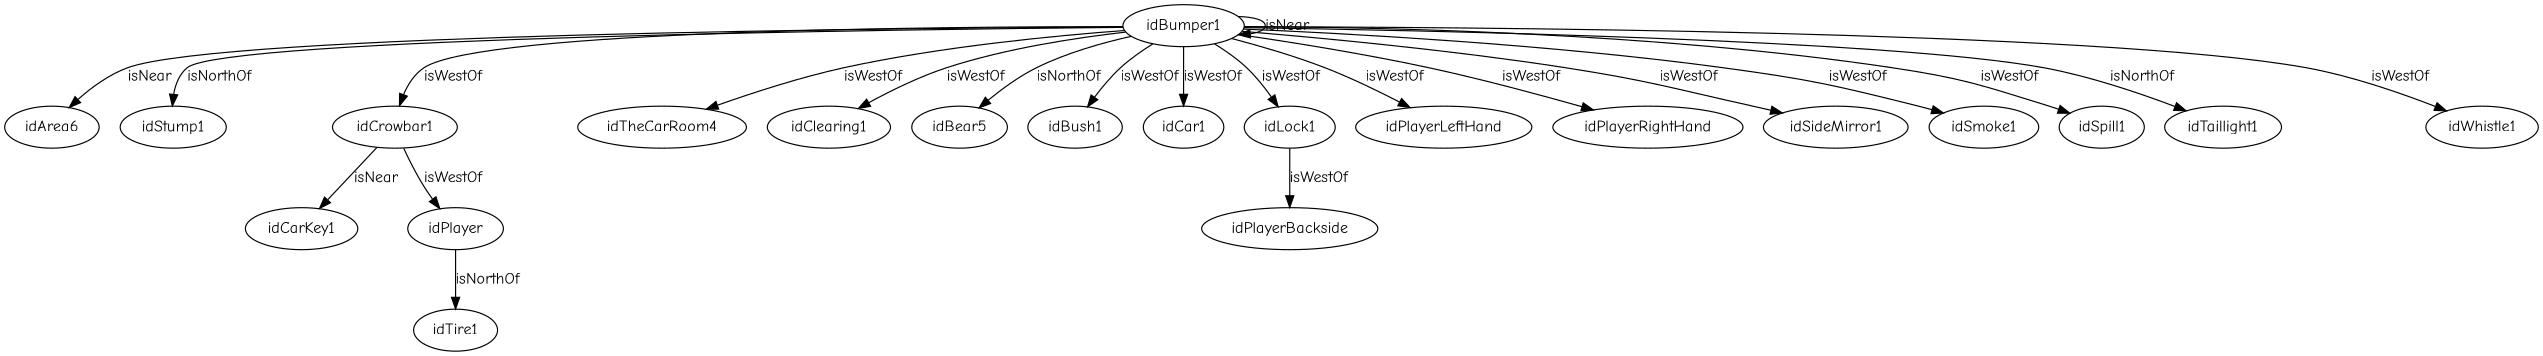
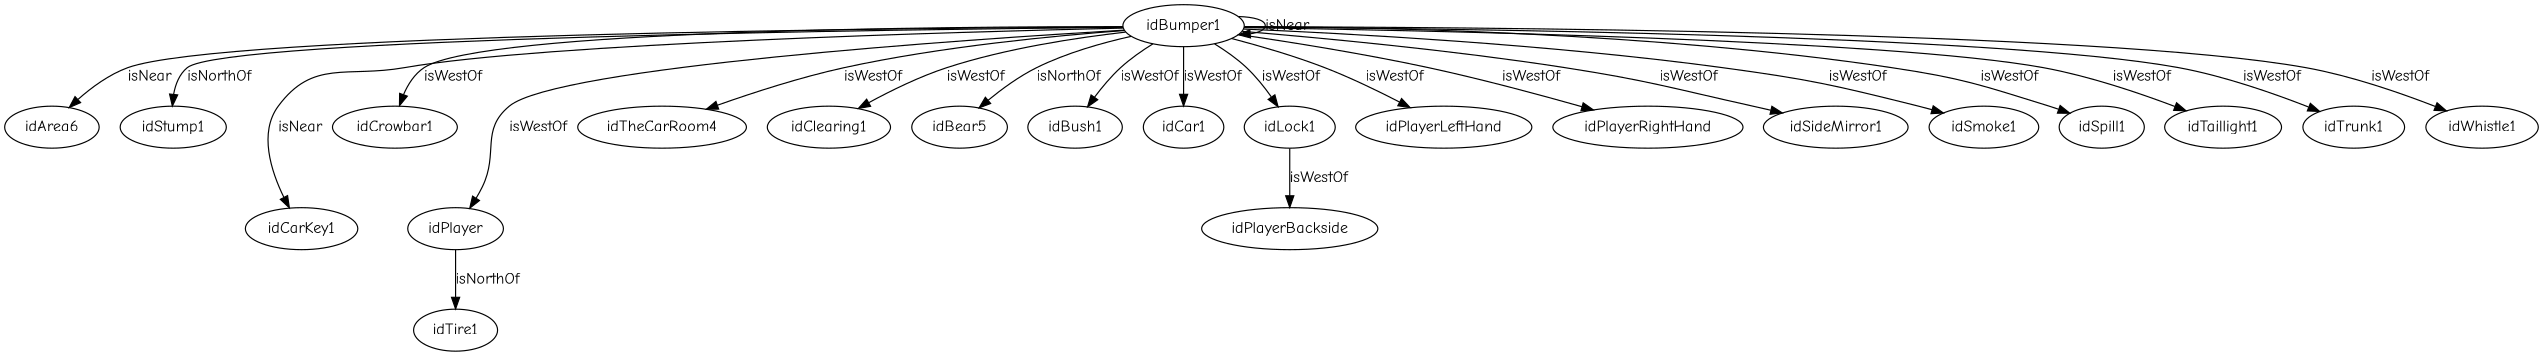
edge "idBumper1" -> "idTaillight1": label "isNorthOf" -> "isWestOf"
node "idTrunk1": added
edge "idCrowbar1" -> "idCarKey1": now "idBumper1" -> "idCarKey1"
edge "idCrowbar1" -> "idPlayer": now "idBumper1" -> "idPlayer"
